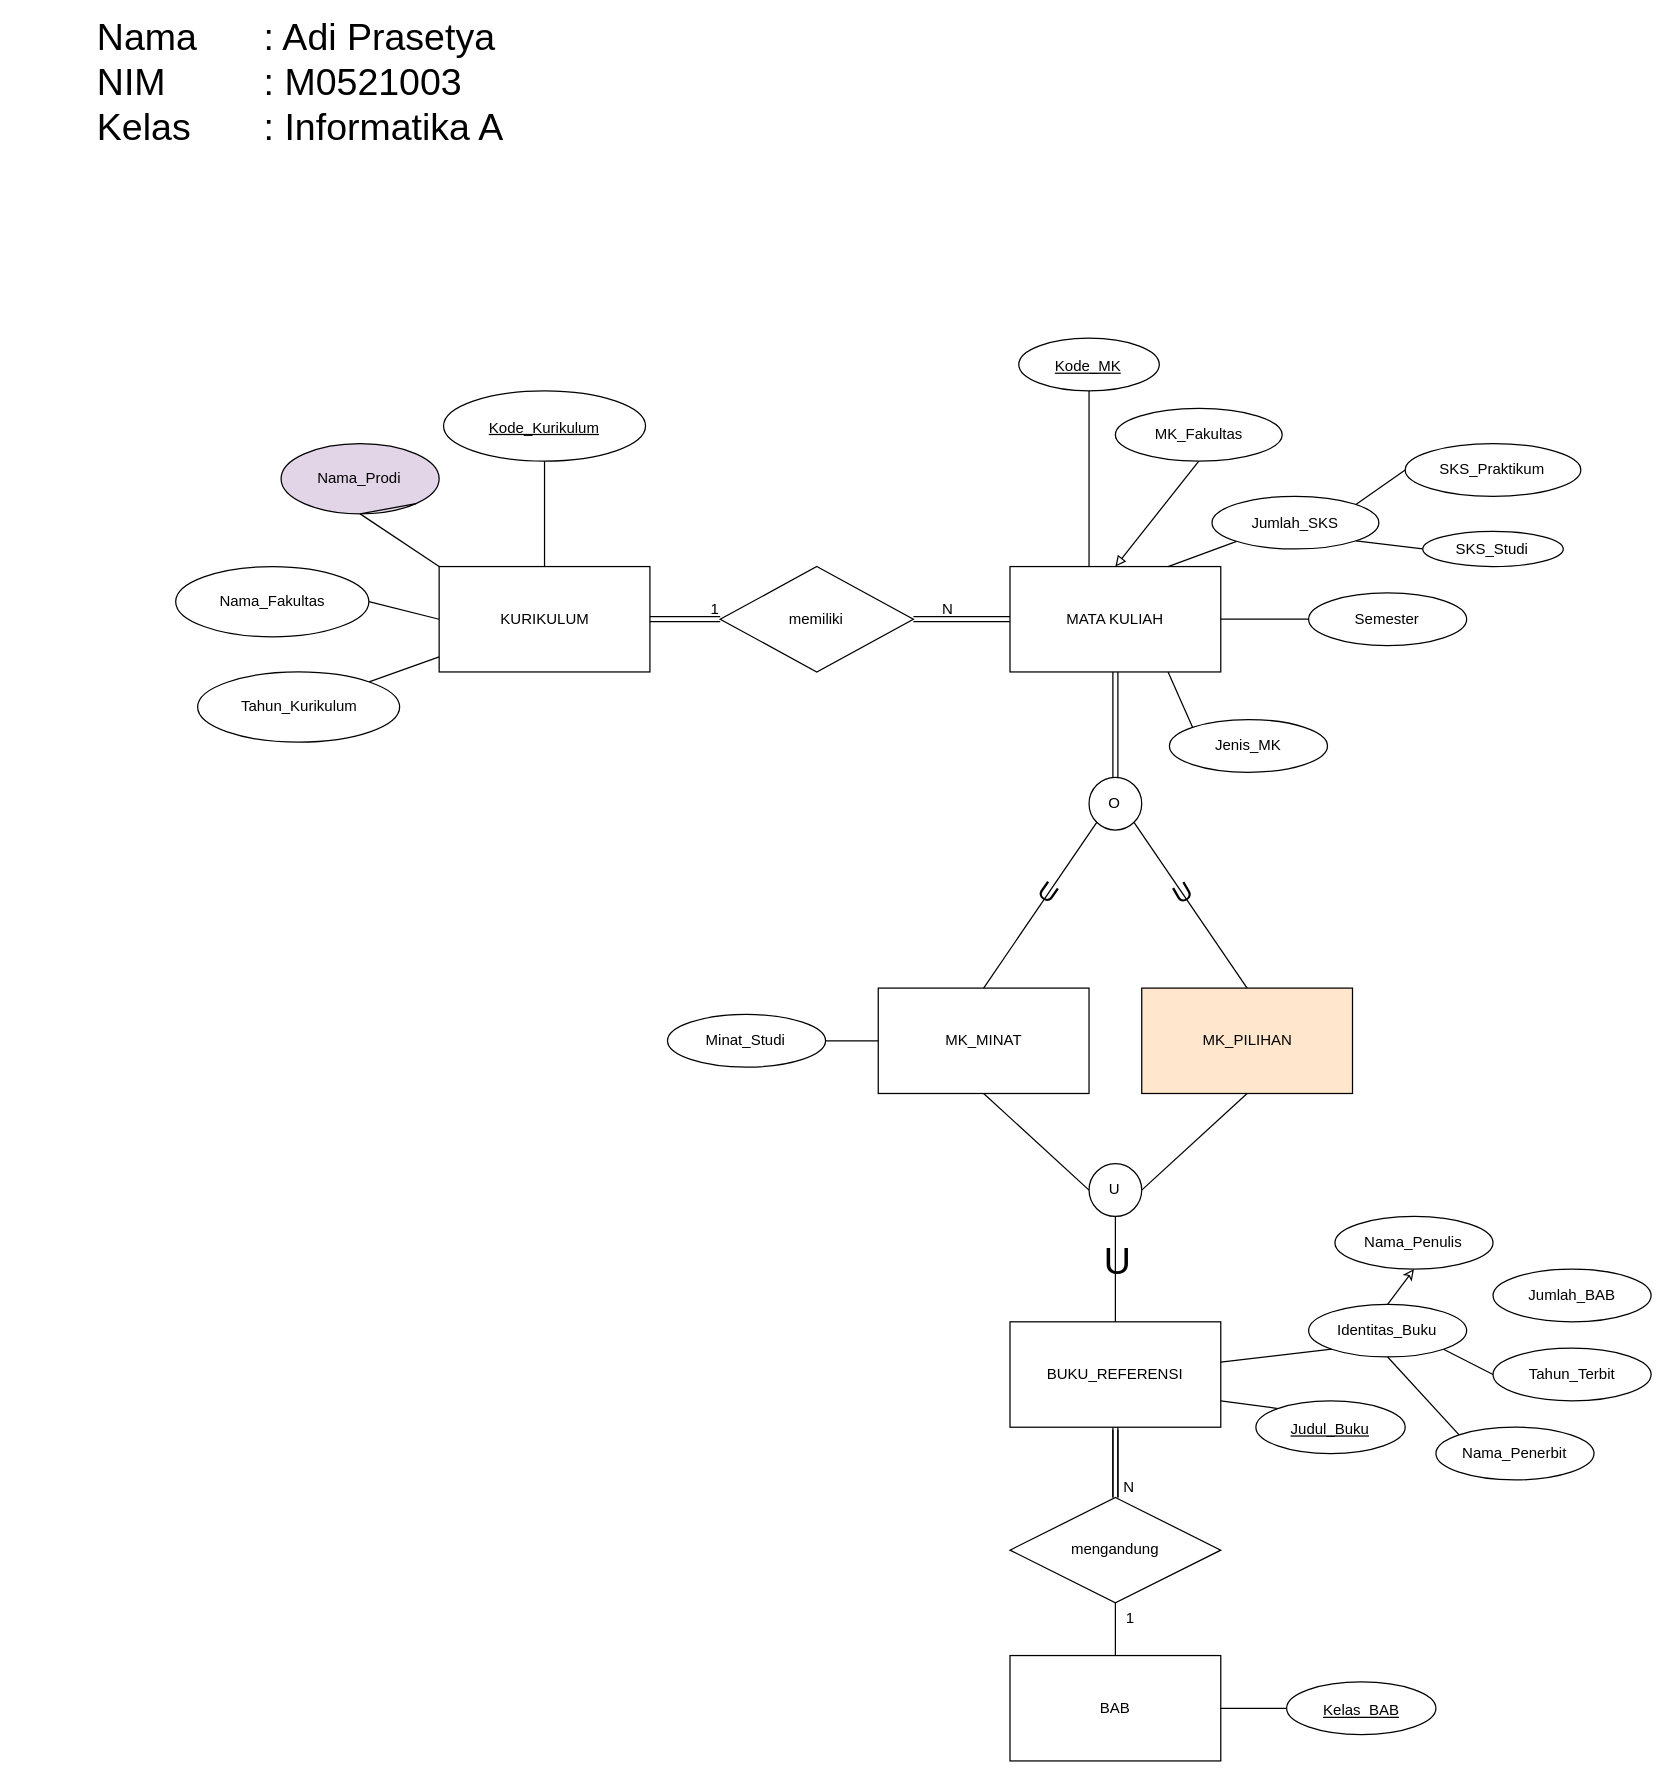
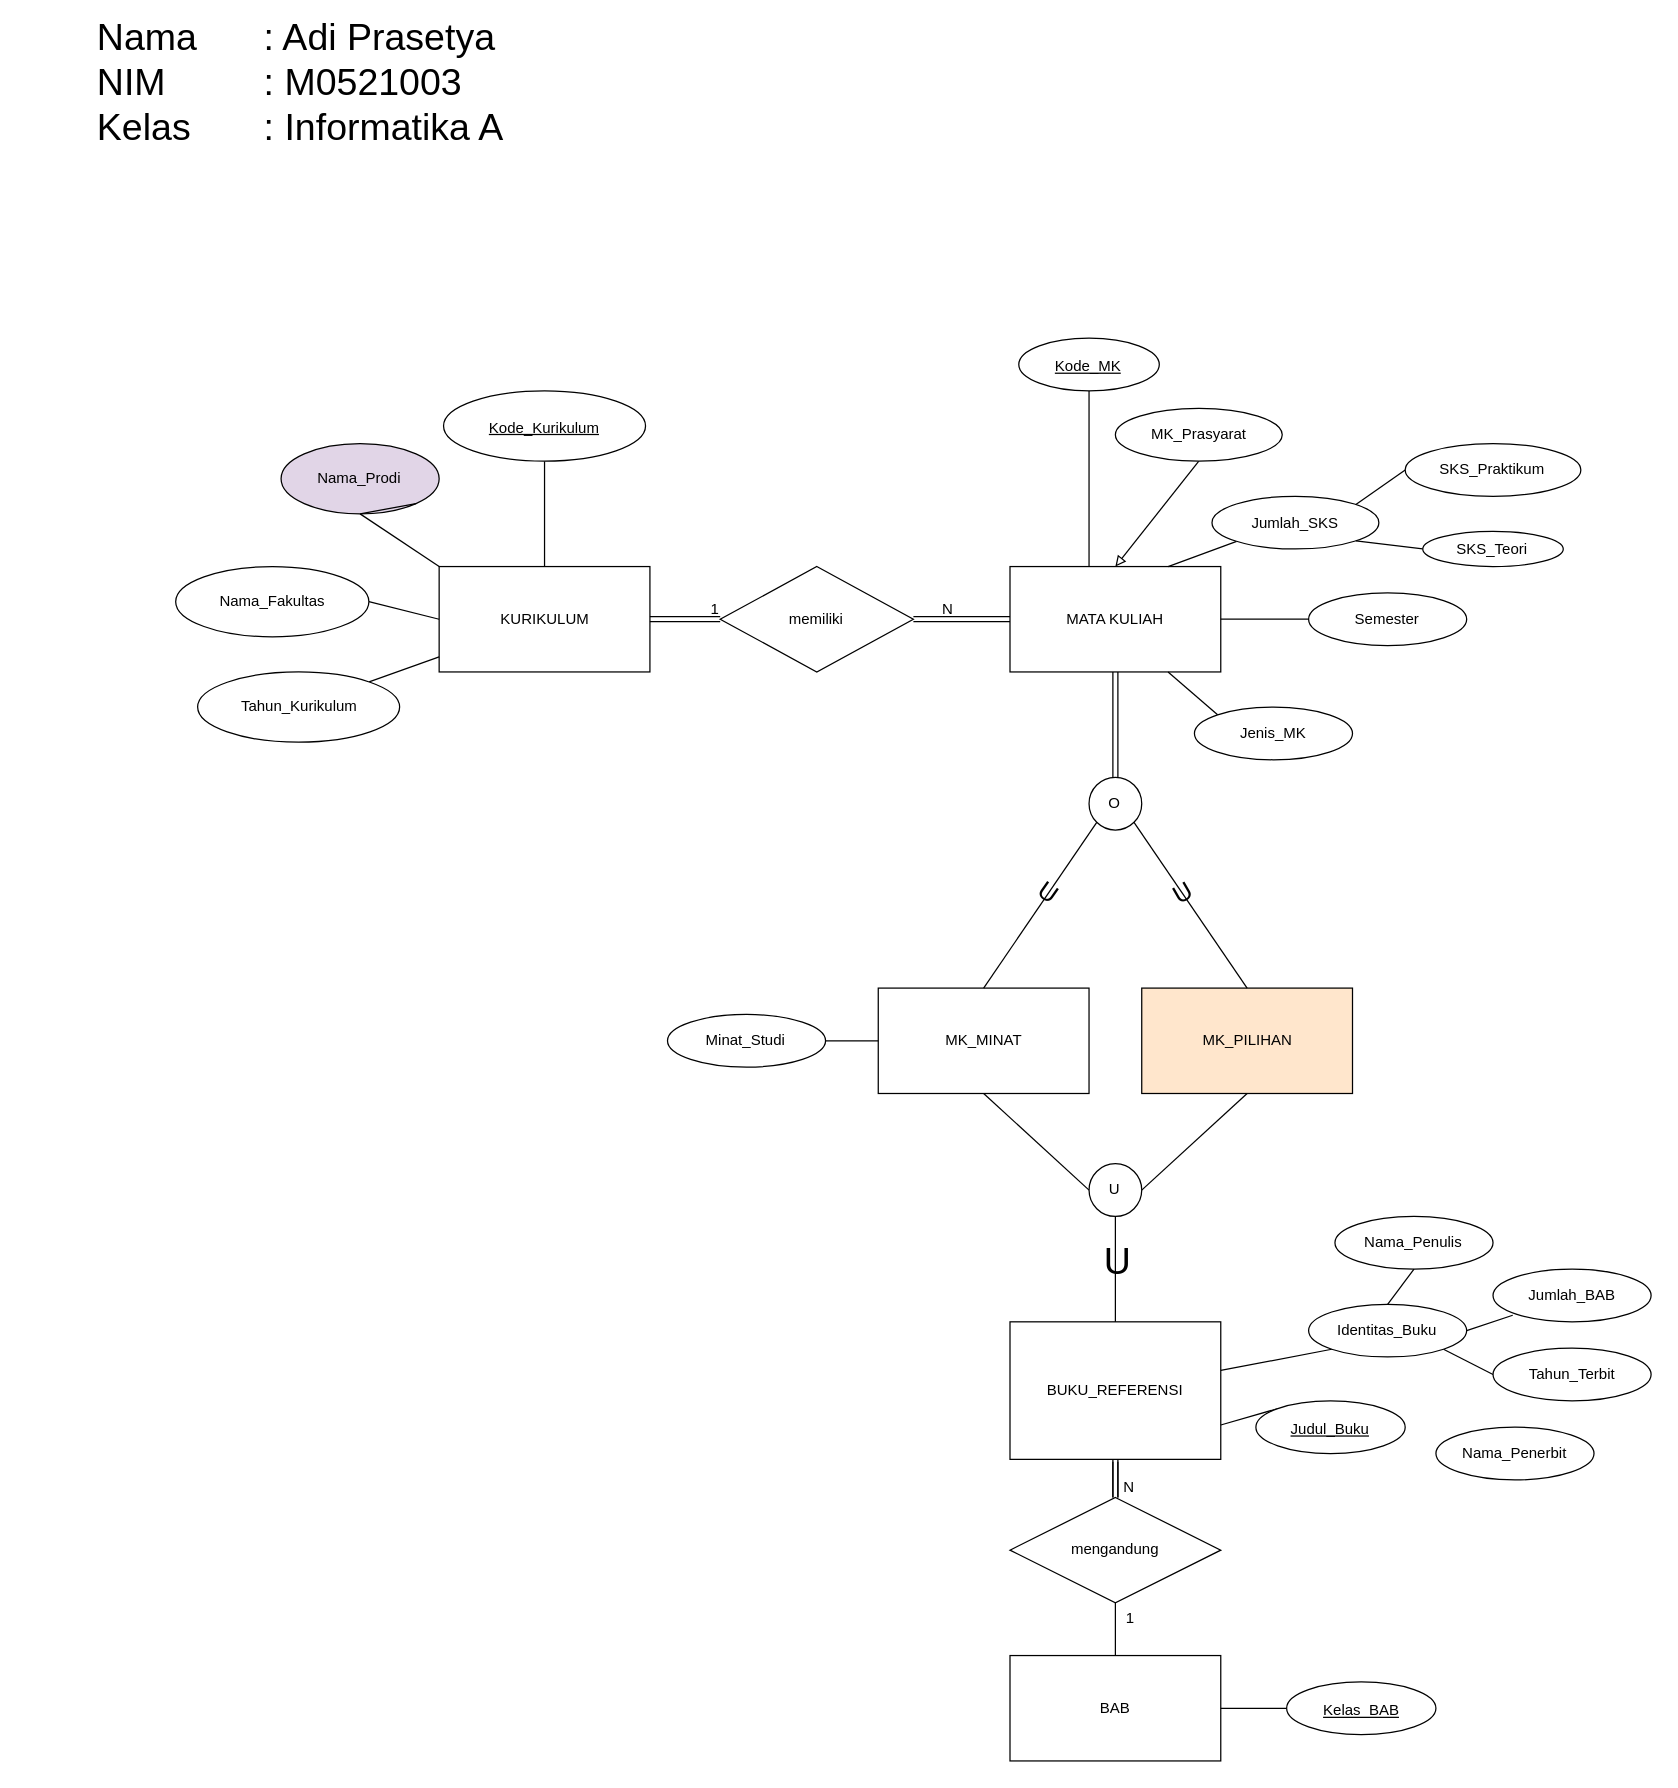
node "MK_Fakultas": label "MK_Fakultas" -> "MK_Prasyarat"
node "SKS_Studi": label "SKS_Studi" -> "SKS_Teori"
node "Jenis_MK": moved (1248, 746) -> (1273, 733)
edge "Identitas_Buku" -> "Nama_Penulis": arrowhead classic -> none
edge "Jumlah_BAB" -- "Identitas_Buku": added
node "BUKU_REFERENSI": size 211x105 -> 211x138
edge "Identitas_Buku" -- "Nama_Penerbit": removed
